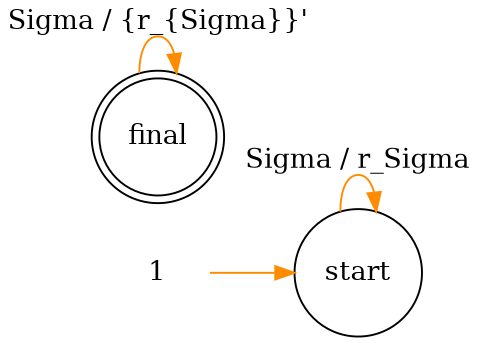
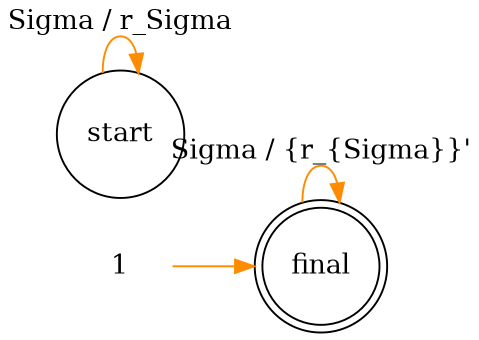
edge "1" -> "start": now "1" -> "final"
